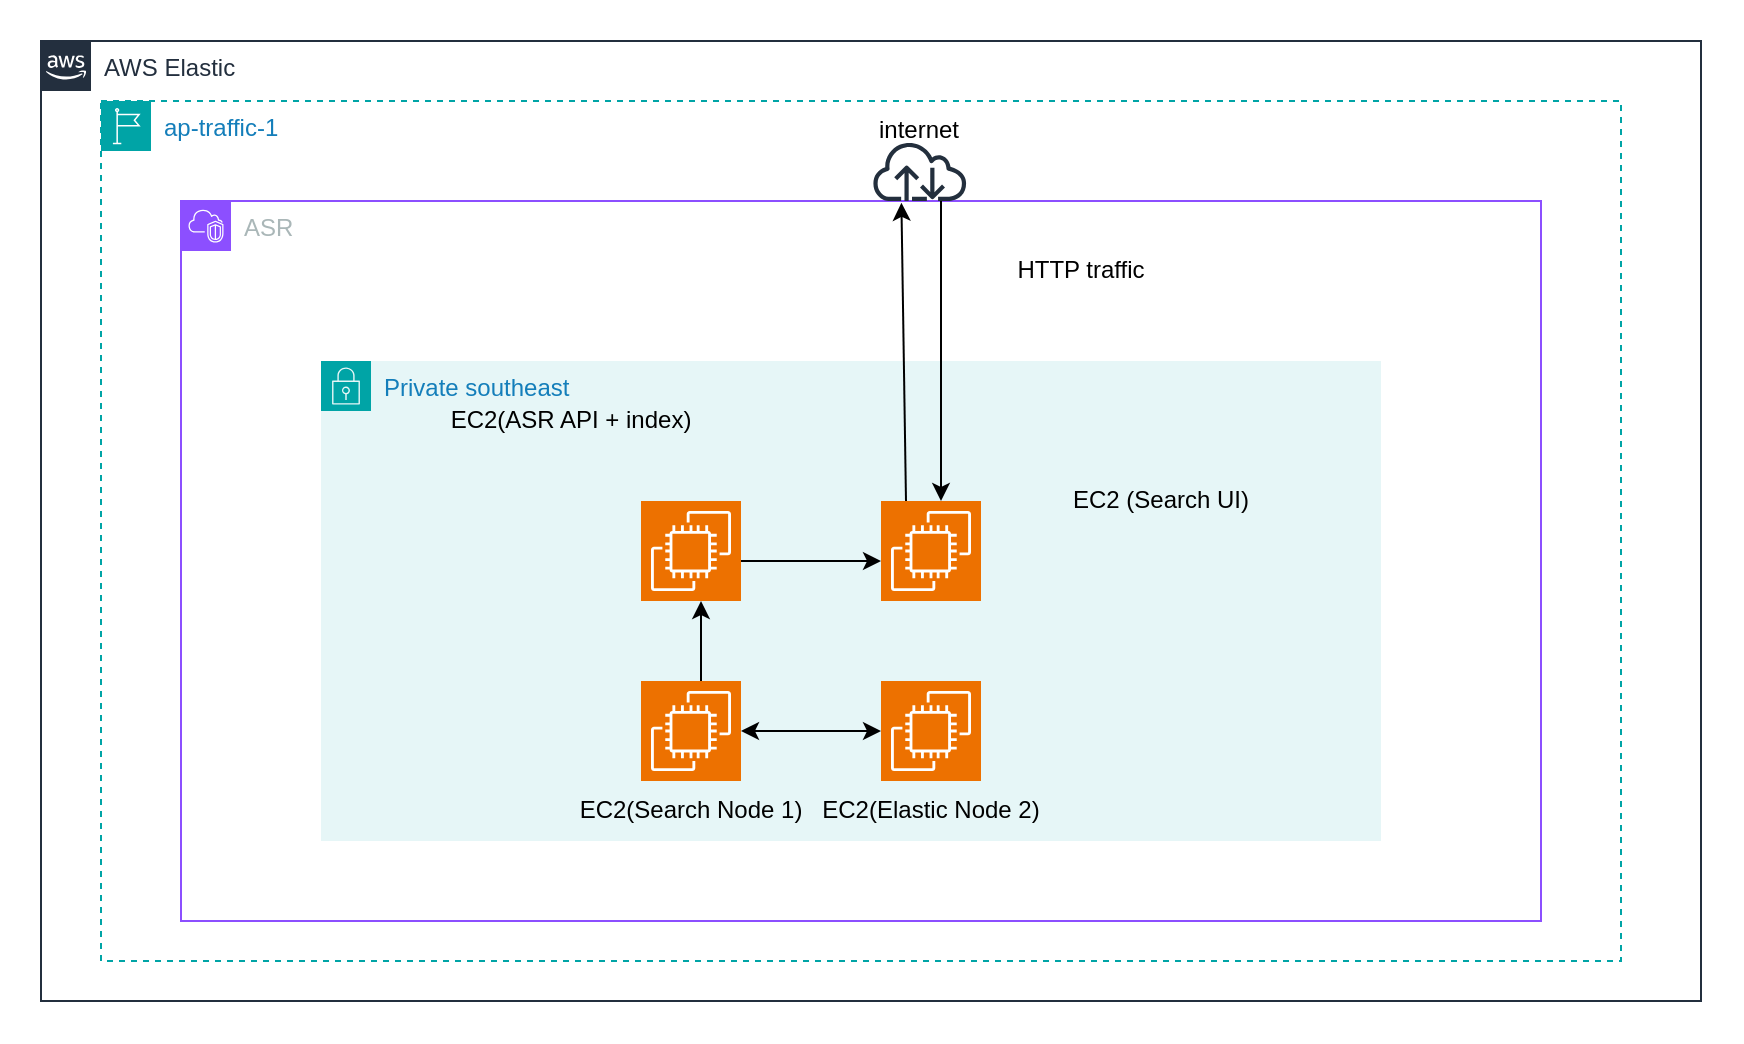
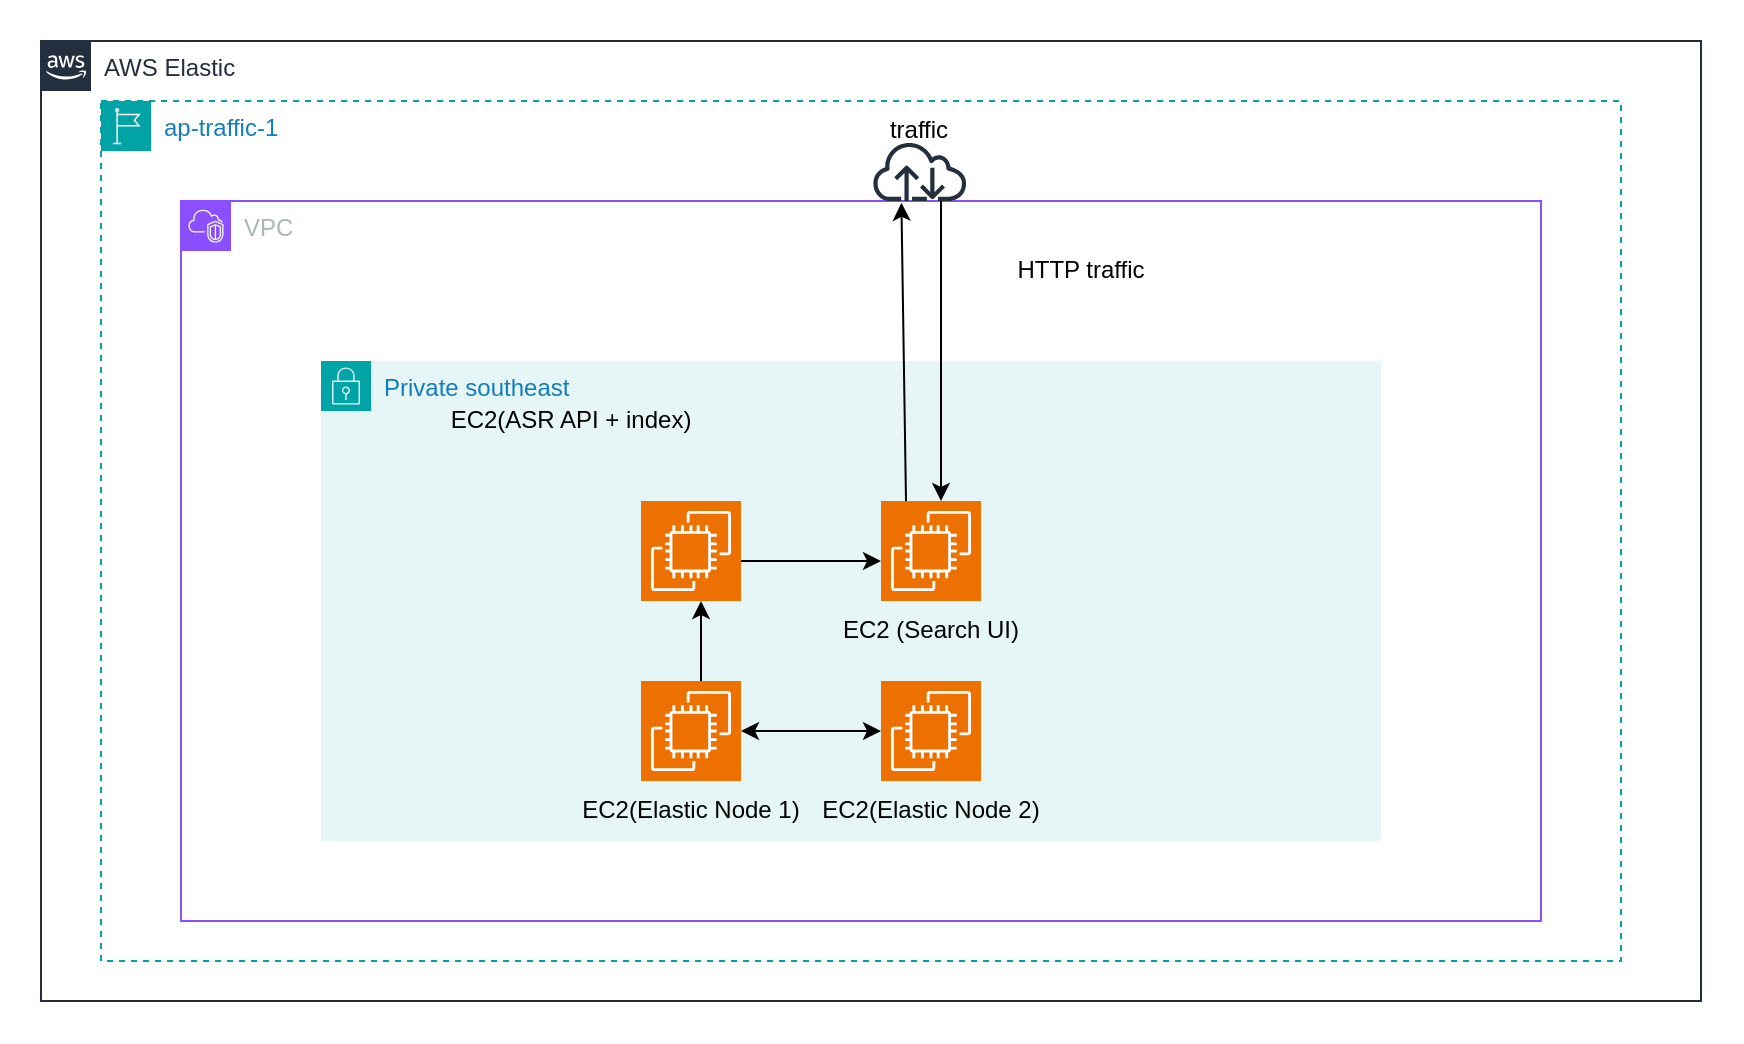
node "internet": label "internet" -> "traffic"
node "ASR": label "ASR" -> "VPC"
node "EC2 (Search UI)": moved (1161, 501) -> (931, 631)
node "EC2(Search Node 1)": label "EC2(Search Node 1)" -> "EC2(Elastic Node 1)"
